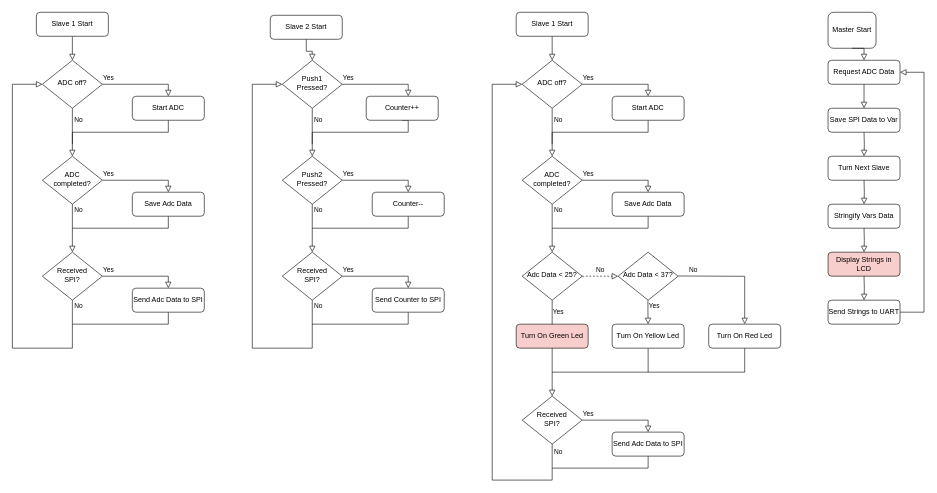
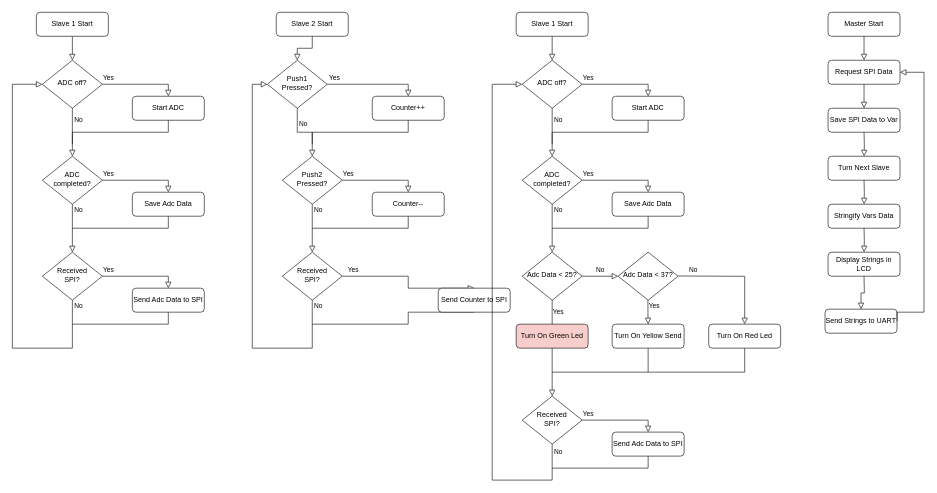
node "Slave 2 Start": moved (306, 27) -> (312, 24)
node "Master Start": size 48x36 -> 72x24
node "Request ADC Data": label "Request ADC Data" -> "Request SPI Data"
node "Push1 Pressed?": moved (312, 84) -> (297, 84)
node "Counter++": moved (402, 108) -> (408, 108)
node "Display Strings in LCD": fillcolor #f8cecc -> #ffffff
edge "Adc Data < 25?" -> "Adc Data < 37?": style dashed -> solid
node "Send Counter to SPI": moved (408, 300) -> (474, 300)
node "Send Strings to UART": moved (864, 312) -> (861, 321)
node "Turn On Yellow Led": label "Turn On Yellow Led" -> "Turn On Yellow Send"
